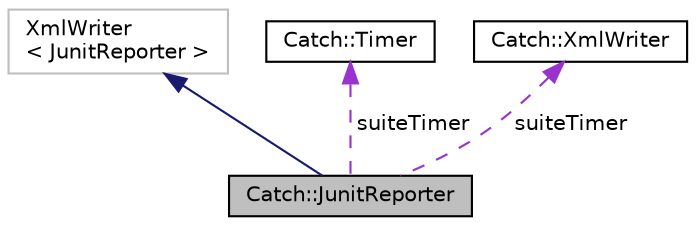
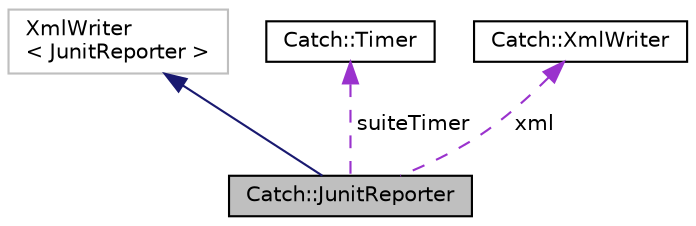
edge "Catch::JunitReporter" -> "Catch::XmlWriter": label " suiteTimer" -> " xml"
